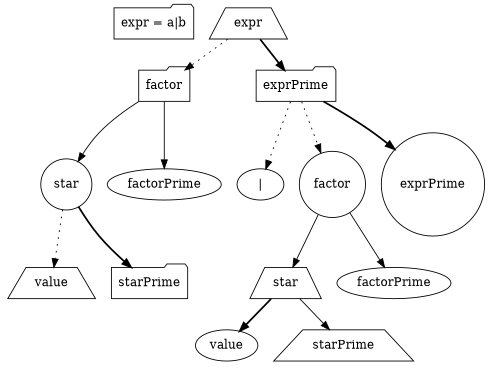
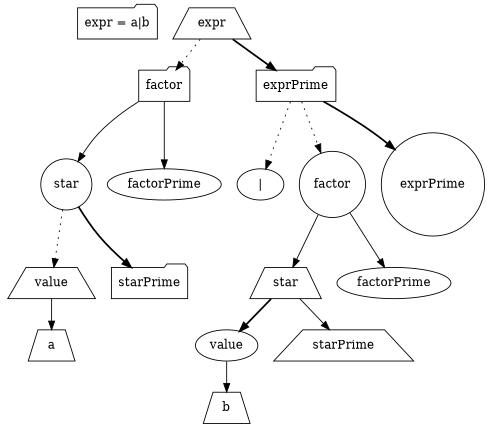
node "a": added
node "b": added
